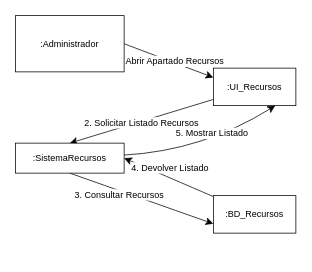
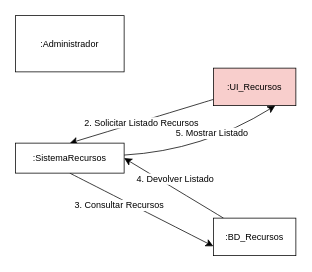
edge ":Administrador" -> ":UI_Recursos": removed, label "1. Abrir Apartado Recursos"
node ":UI_Recursos": fillcolor #ffffff -> #f8cecc
node ":BD_Recursos": moved (255, 214) -> (255, 237)
